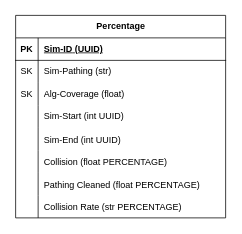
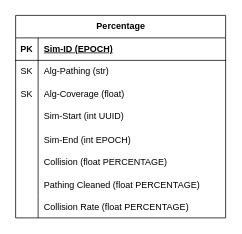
node "Sim-ID (UUID)": label "Sim-ID (UUID)" -> "Sim-ID (EPOCH)"
node "Sim-Pathing (str)": label "Sim-Pathing (str)" -> "Alg-Pathing (str)"
node "Sim-End (int UUID)": label "Sim-End (int UUID)" -> "Sim-End (int EPOCH)"
node "Collision Rate (str PERCENTAGE)": label "Collision Rate (str PERCENTAGE)" -> "Collision Rate (float PERCENTAGE)"
